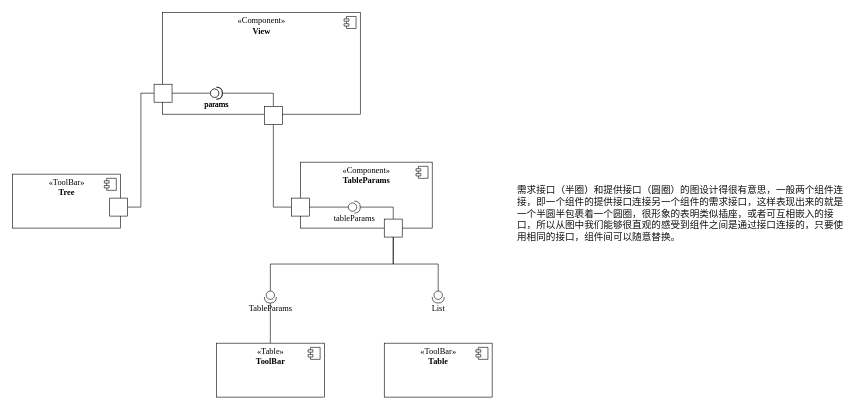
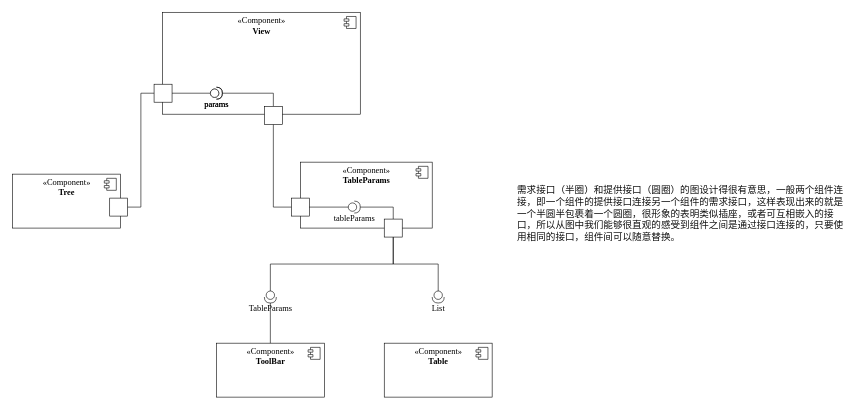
node "«ToolBar» Tree": label "«ToolBar» Tree" -> "«Component» Tree"
node "«Table» ToolBar": label "«Table» ToolBar" -> "«Component» ToolBar"
node "«ToolBar» Table": label "«ToolBar» Table" -> "«Component» Table"
